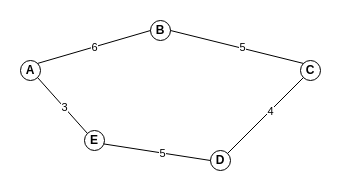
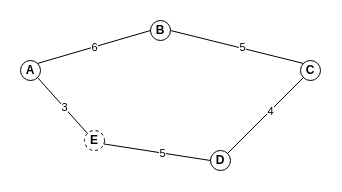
node "E": style solid -> dashed
